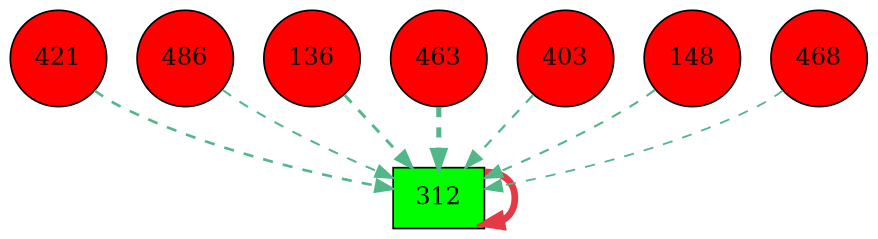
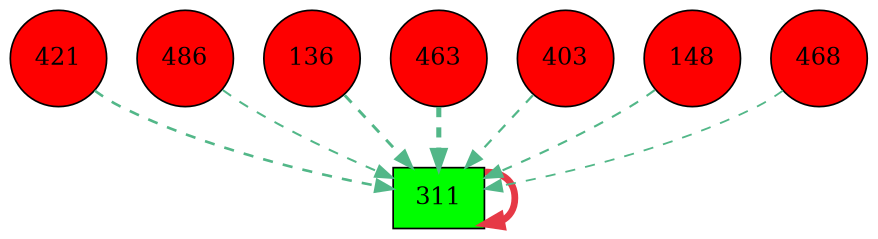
node "312": label "312" -> "311"
